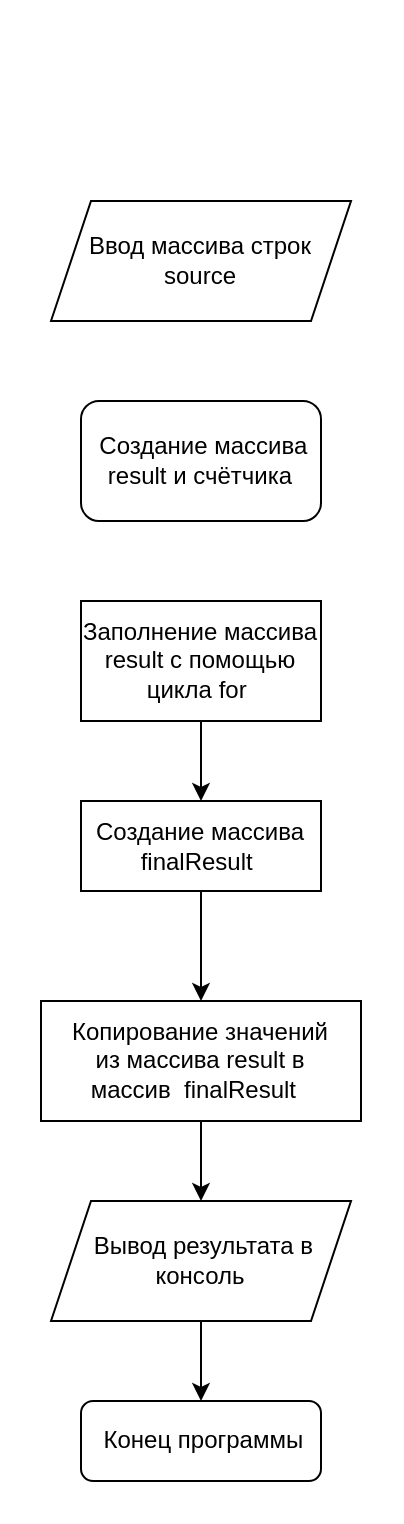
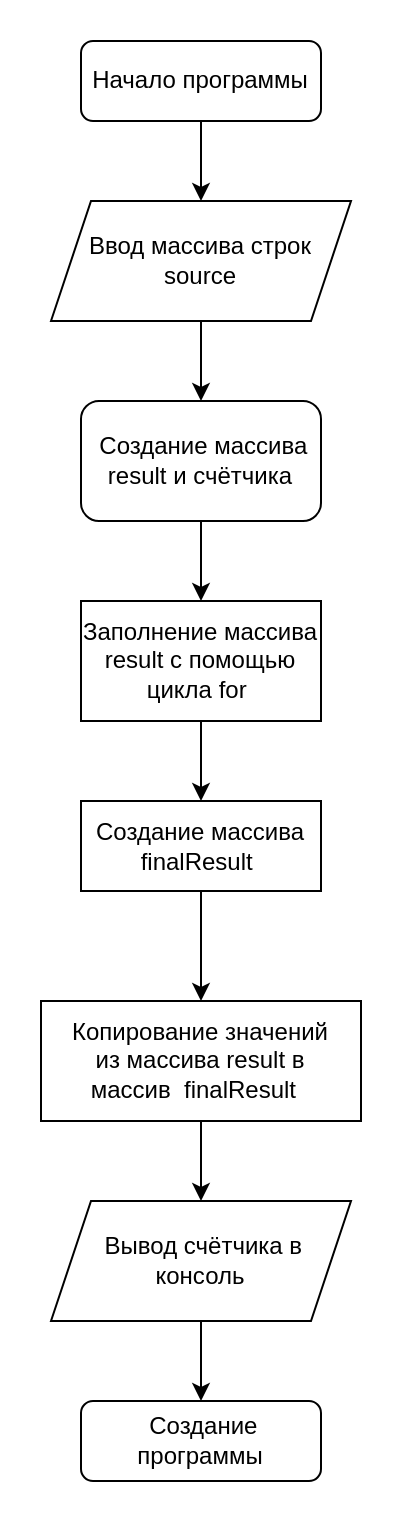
node "Начало программы": added
edge "Начало программы" -> "Ввод массива строк source": added
edge "Ввод массива строк source" -> "Создание массива result и счётчика": added
edge "Создание массива result и счётчика" -> "Заполнение массива result с помощью цикла for": added
node "Вывод результата в консоль": label "Вывод результата в консоль" -> "Вывод счётчика в консоль"
node "Конец программы": label "Конец программы" -> "Создание программы"
